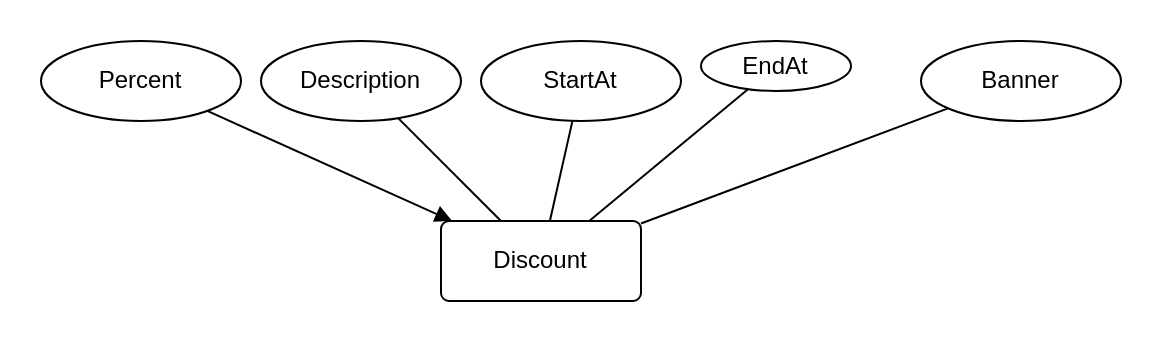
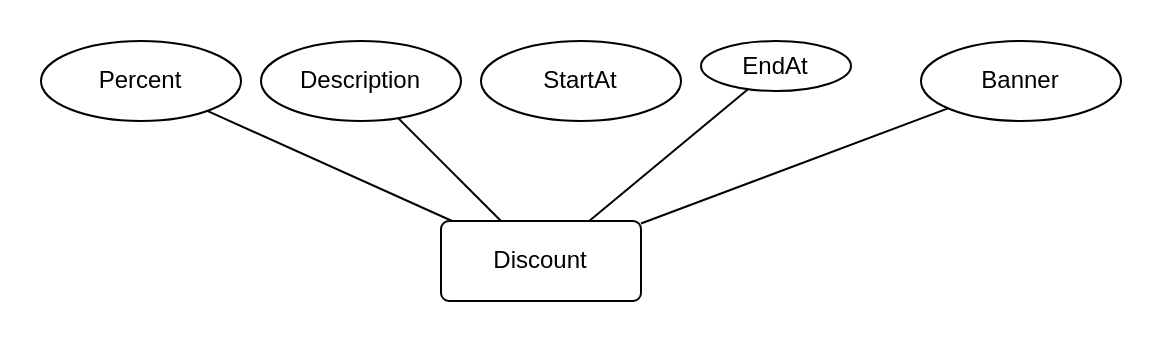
edge "StartAt" -- "Discount": removed
edge "Percent" -> "Discount": arrowhead block -> none
